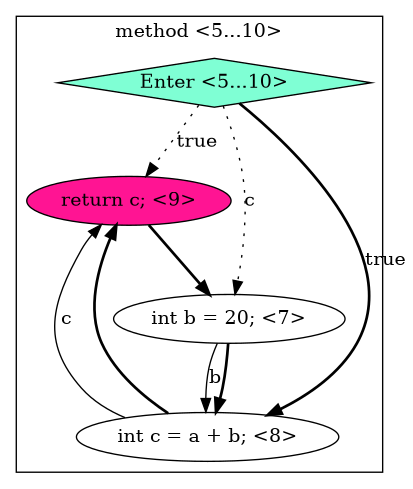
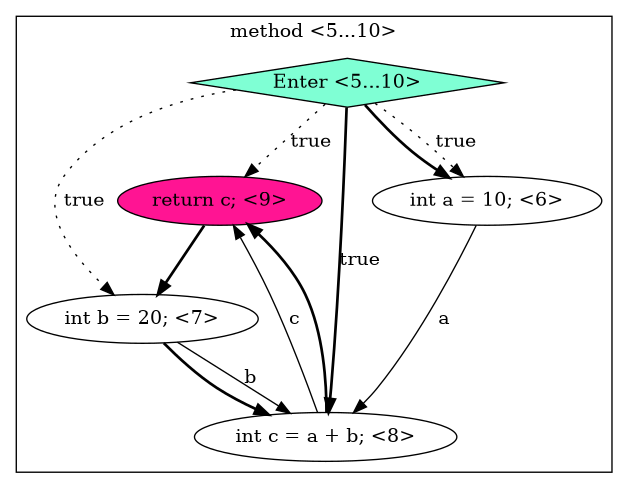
edge "Enter <5...10>" -> "int b = 20; <7>": label "c" -> "true"
node "int a = 10; <6>": added
